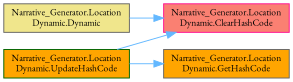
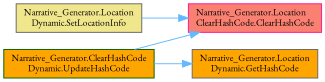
node "Narrative_Generator.Location Dynamic.Dynamic": label "Narrative_Generator.Location Dynamic.Dynamic" -> "Narrative_Generator.Location Dynamic.SetLocationInfo"
node "Narrative_Generator.Location Dynamic.ClearHashCode": label "Narrative_Generator.Location Dynamic.ClearHashCode" -> "Narrative_Generator.Location ClearHashCode.ClearHashCode"
node "Narrative_Generator.Location Dynamic.UpdateHashCode": label "Narrative_Generator.Location Dynamic.UpdateHashCode" -> "Narrative_Generator.ClearHashCode Dynamic.UpdateHashCode"
